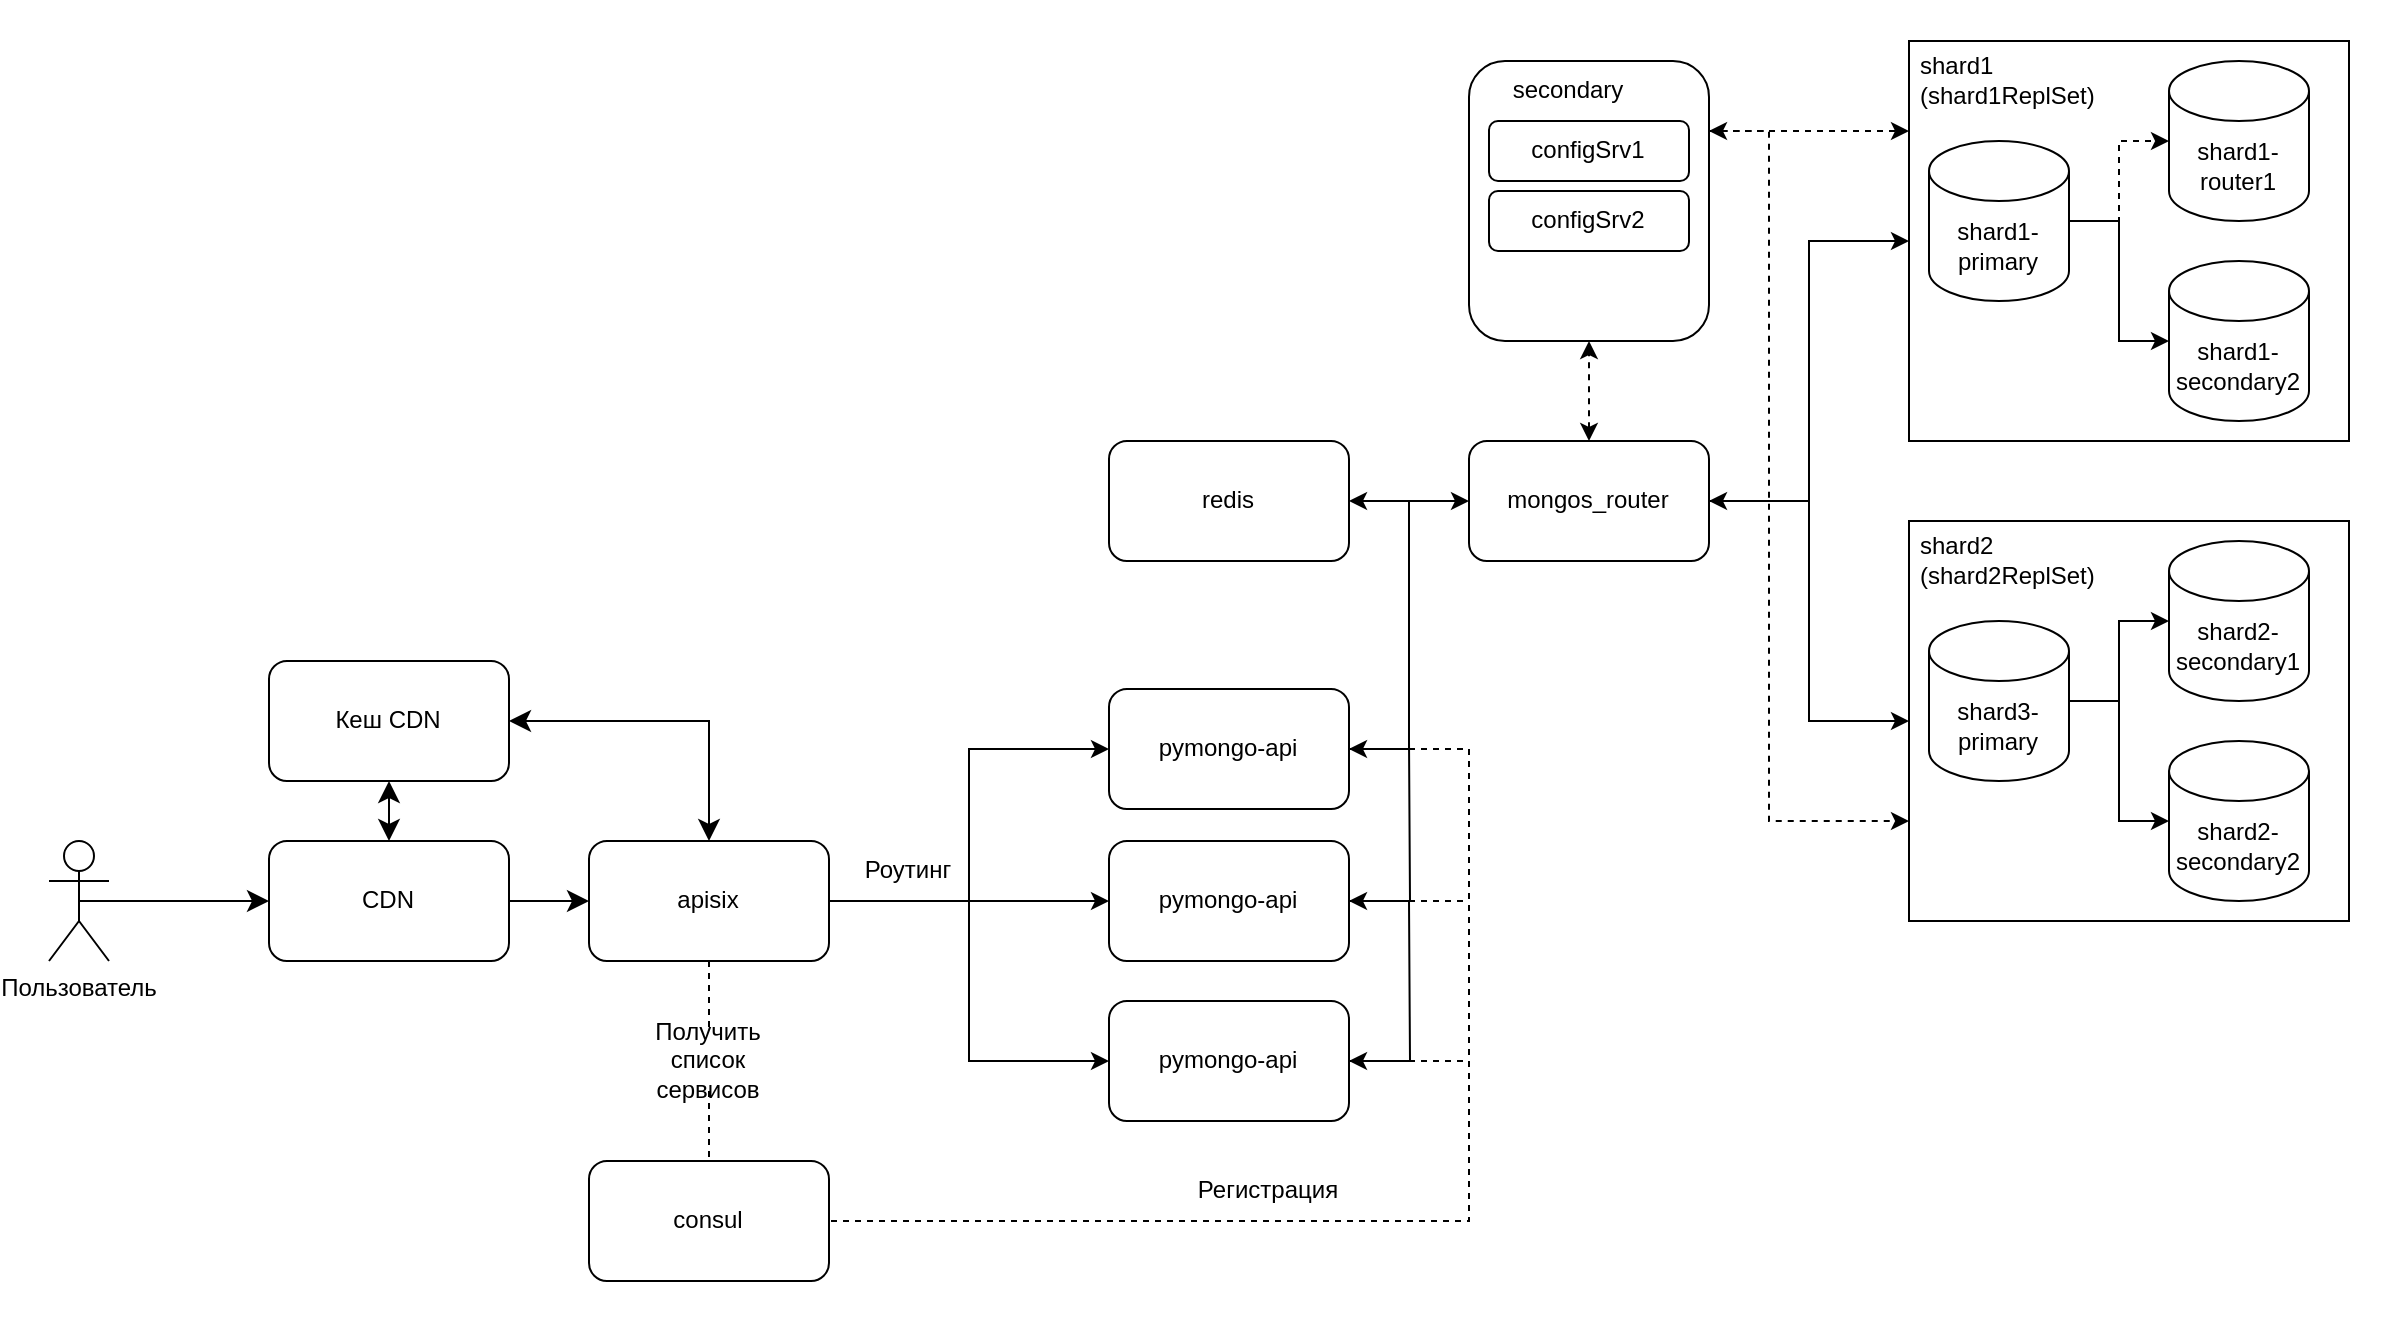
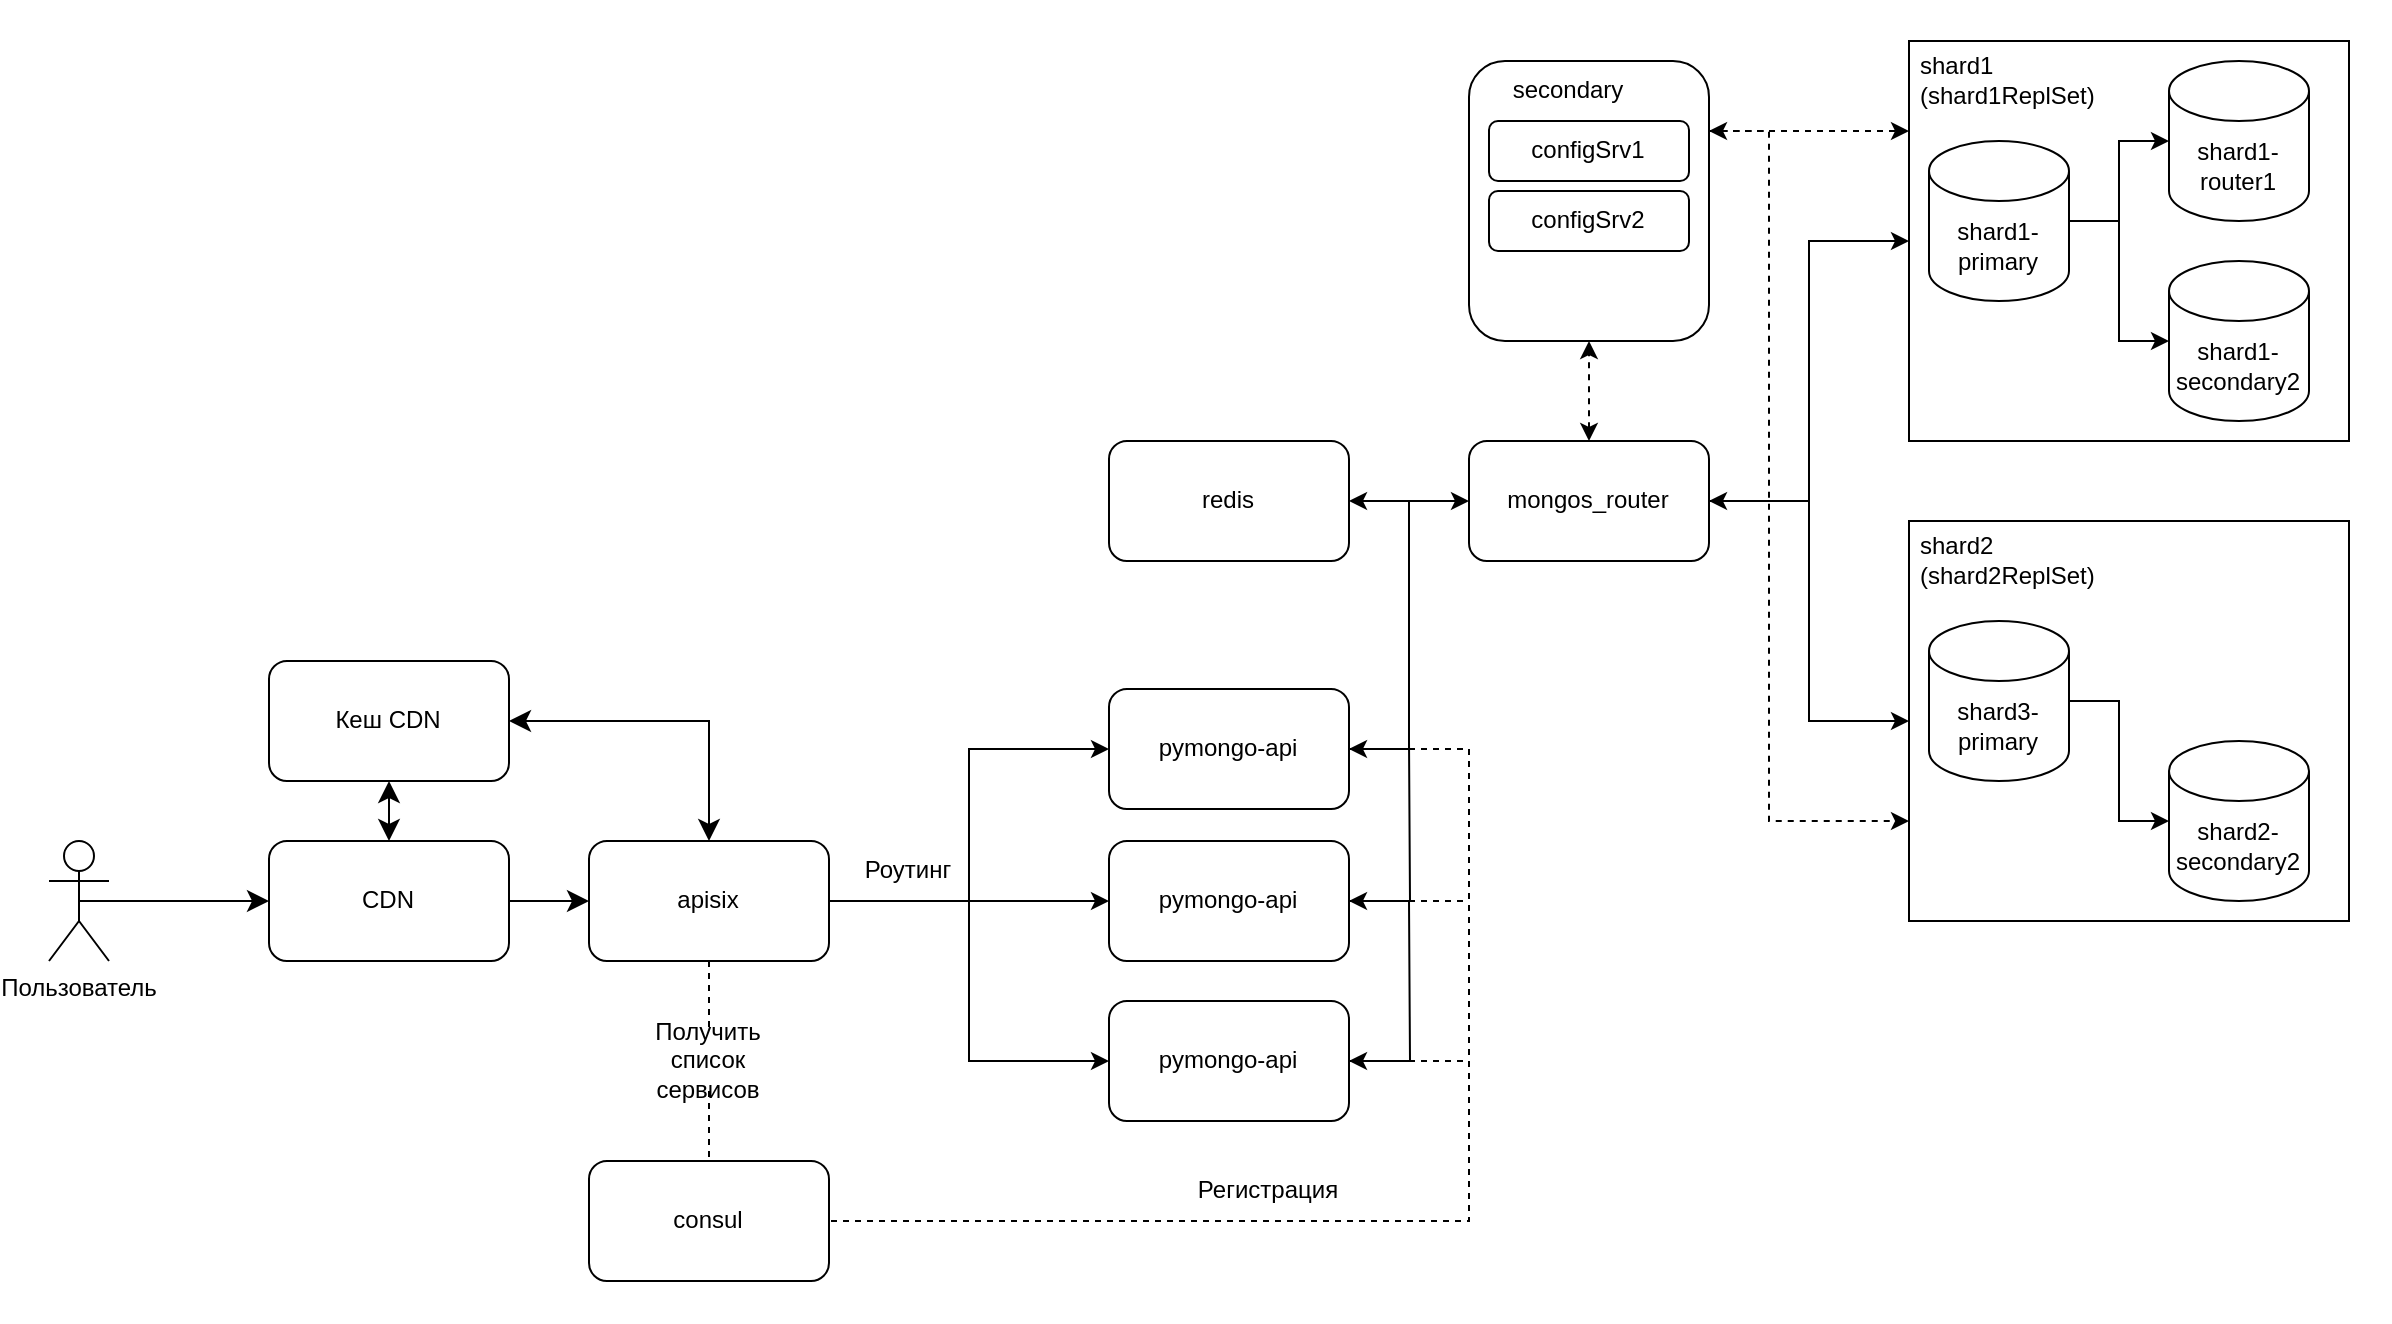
edge "shard1-primary" -> "shard1-router1": style dashed -> solid
node "shard2-secondary1": removed
edge "shard3-primary" -> "shard2-secondary1": removed
